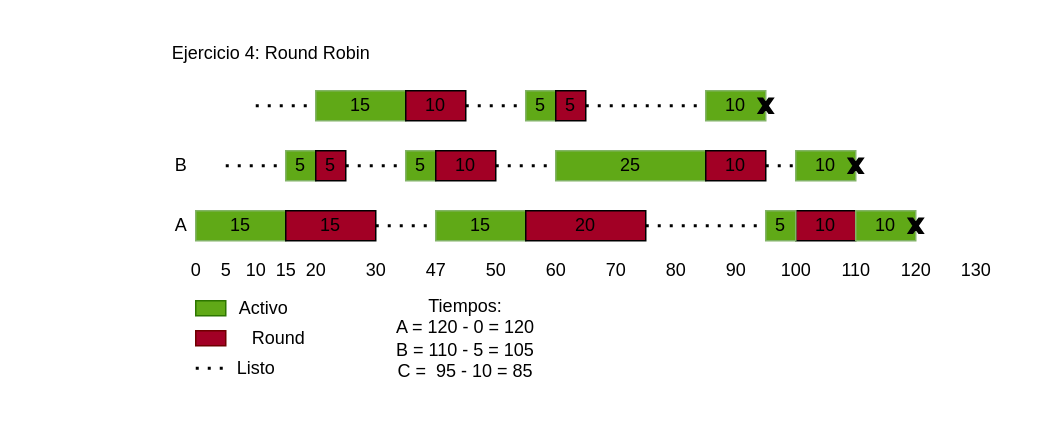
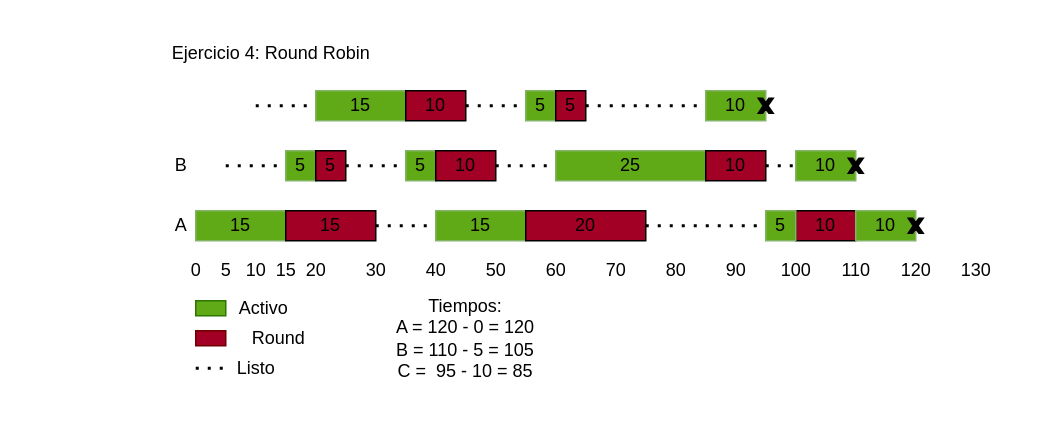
node "47": label "47" -> "40"
